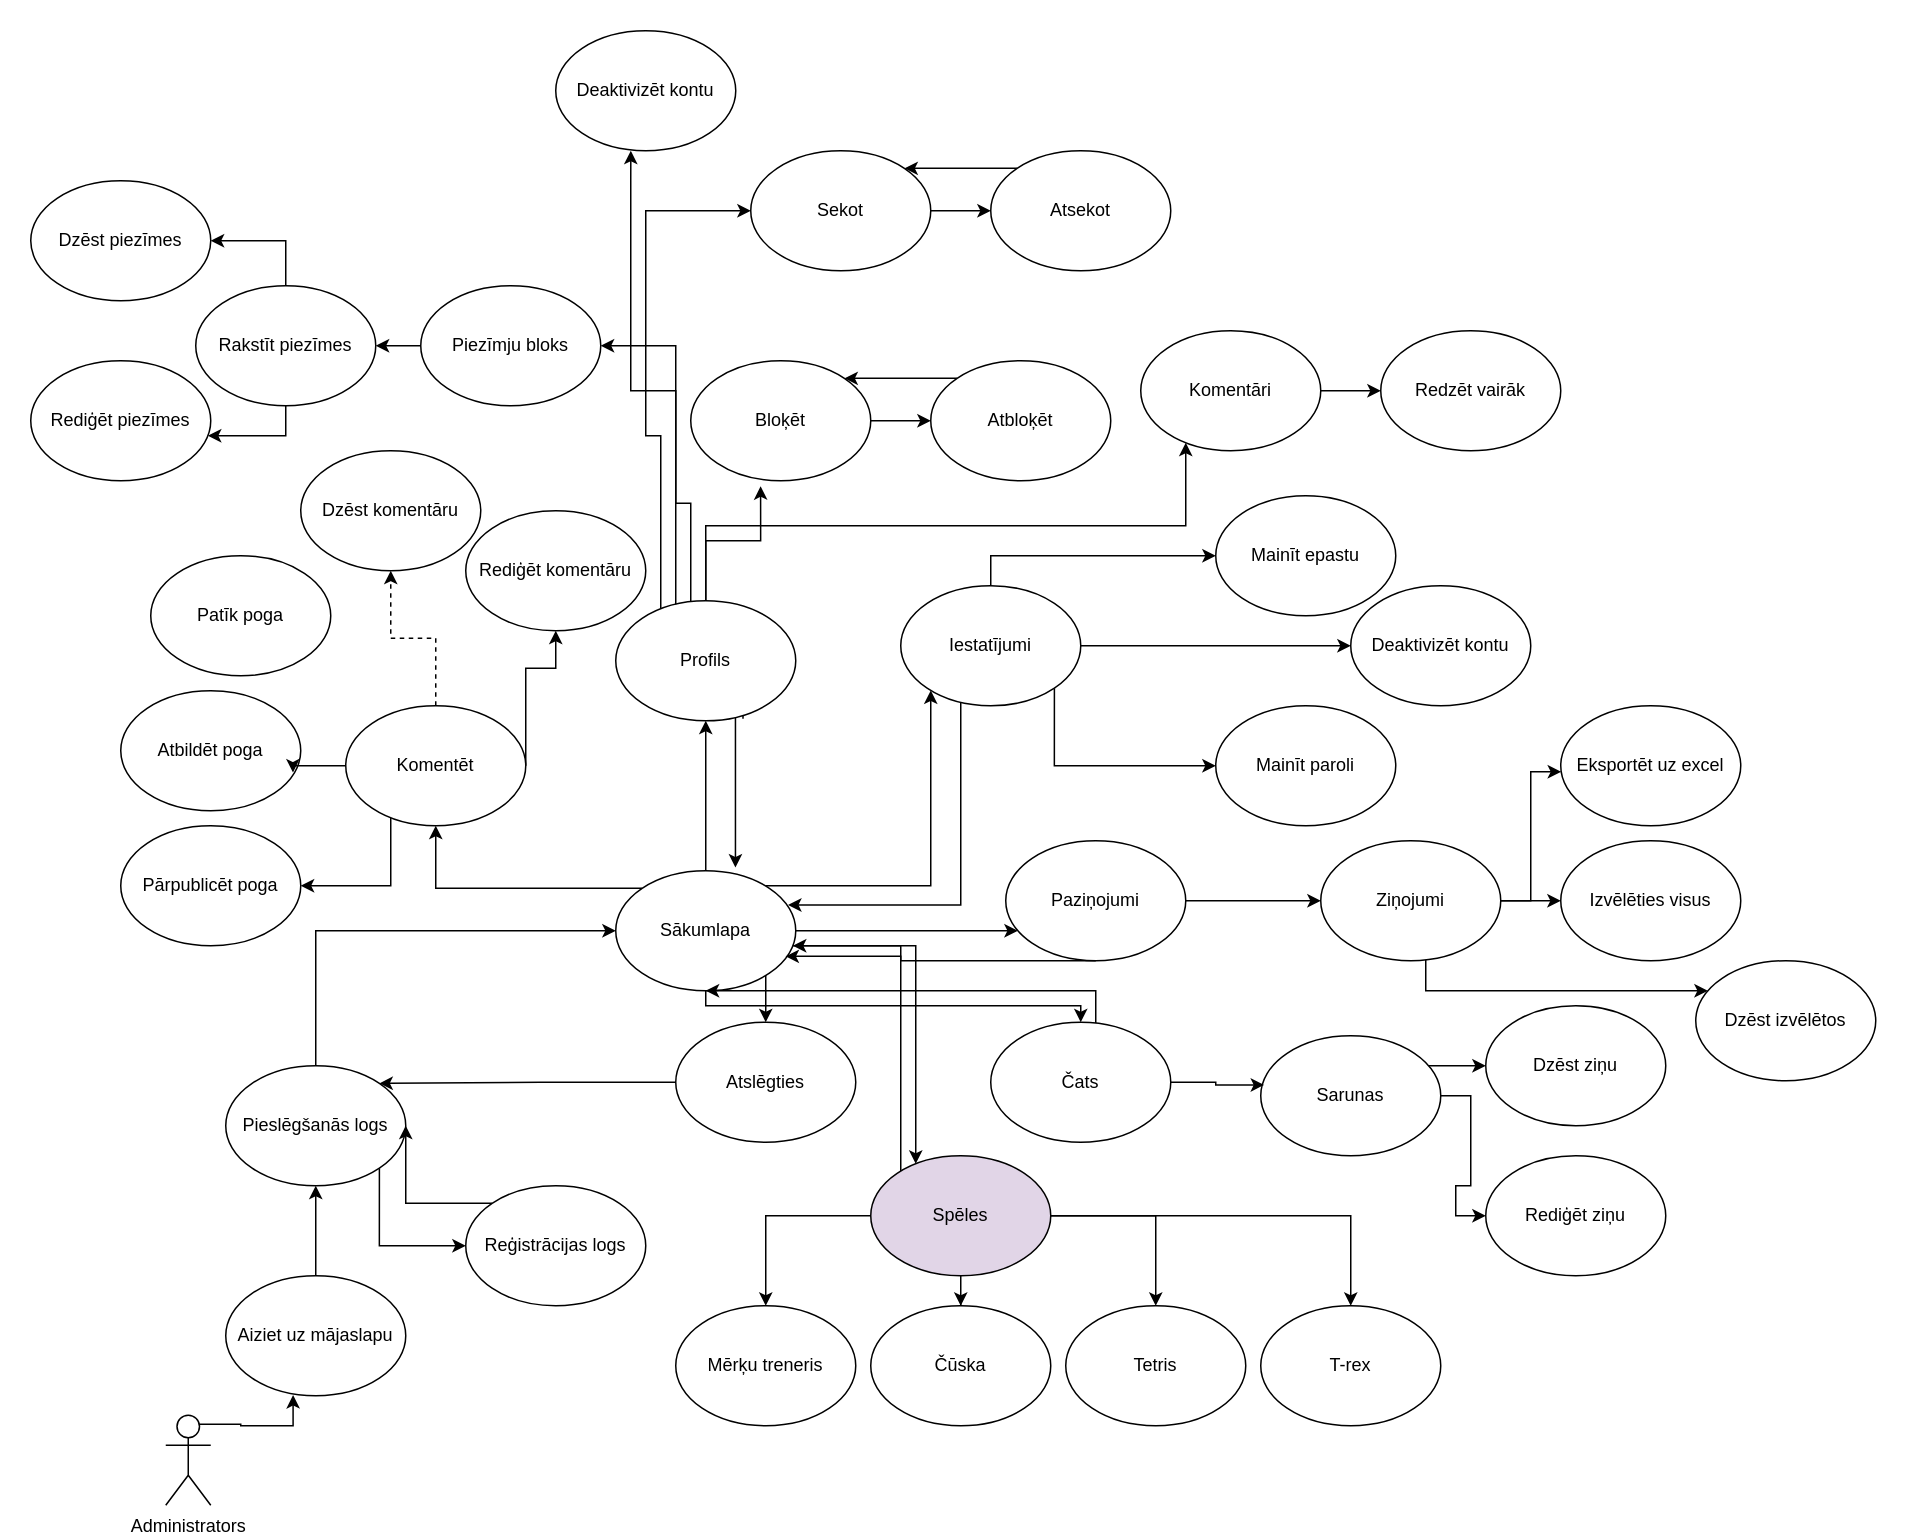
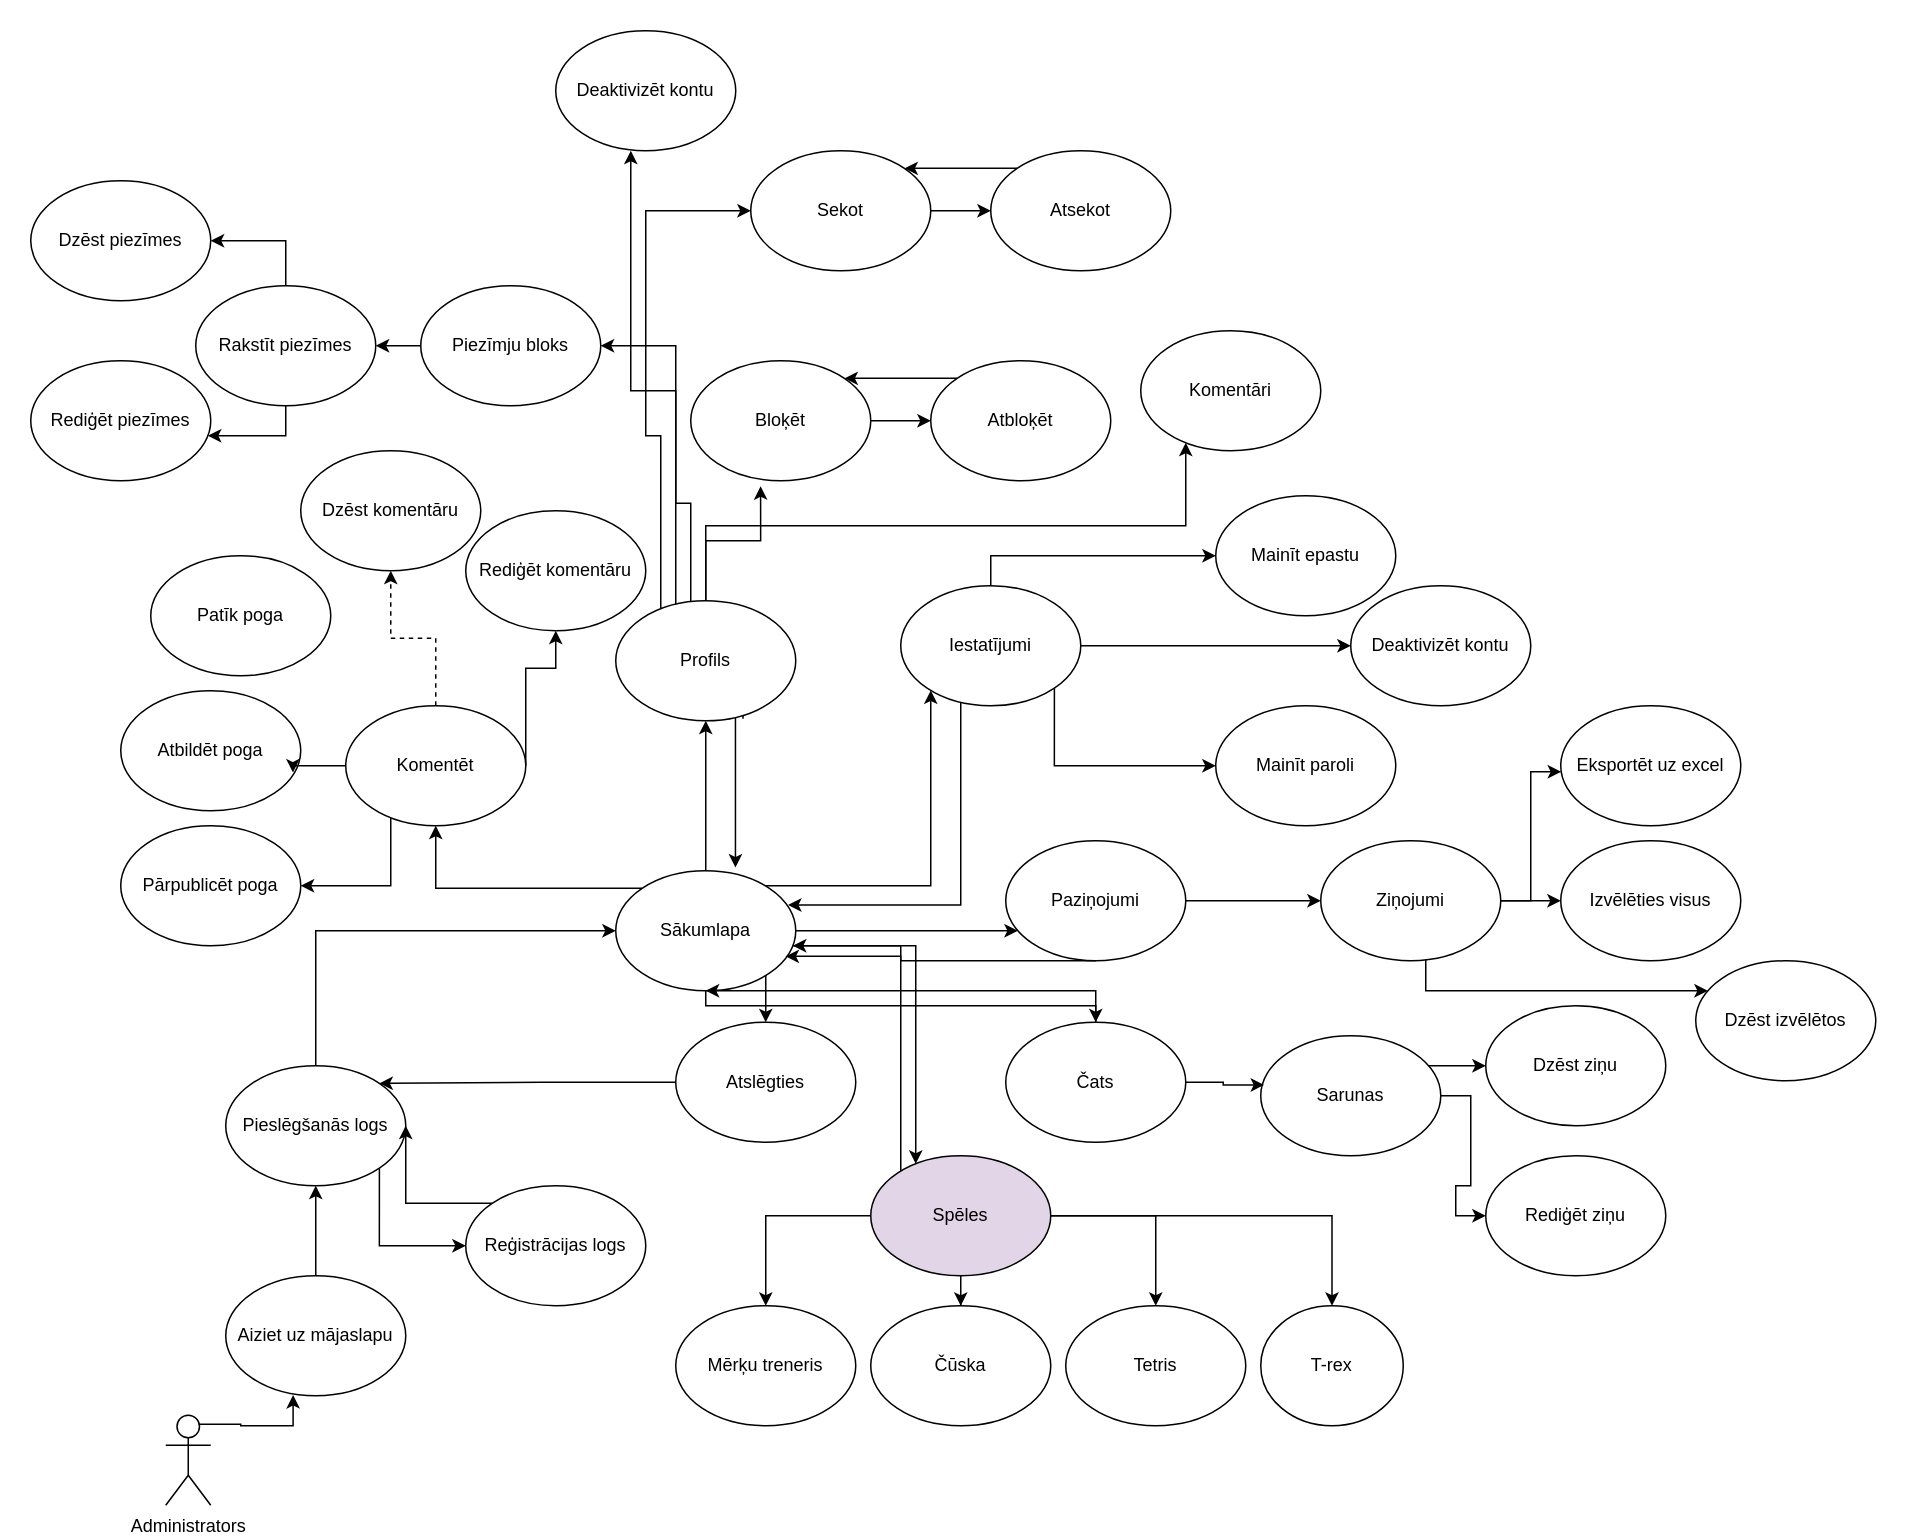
edge "Komentāri" -> "Redzēt vairāk": removed
node "Redzēt vairāk": removed
node "Čats": moved (1081, 1082) -> (1096, 1082)
node "T-rex": size 180x120 -> 143x120
